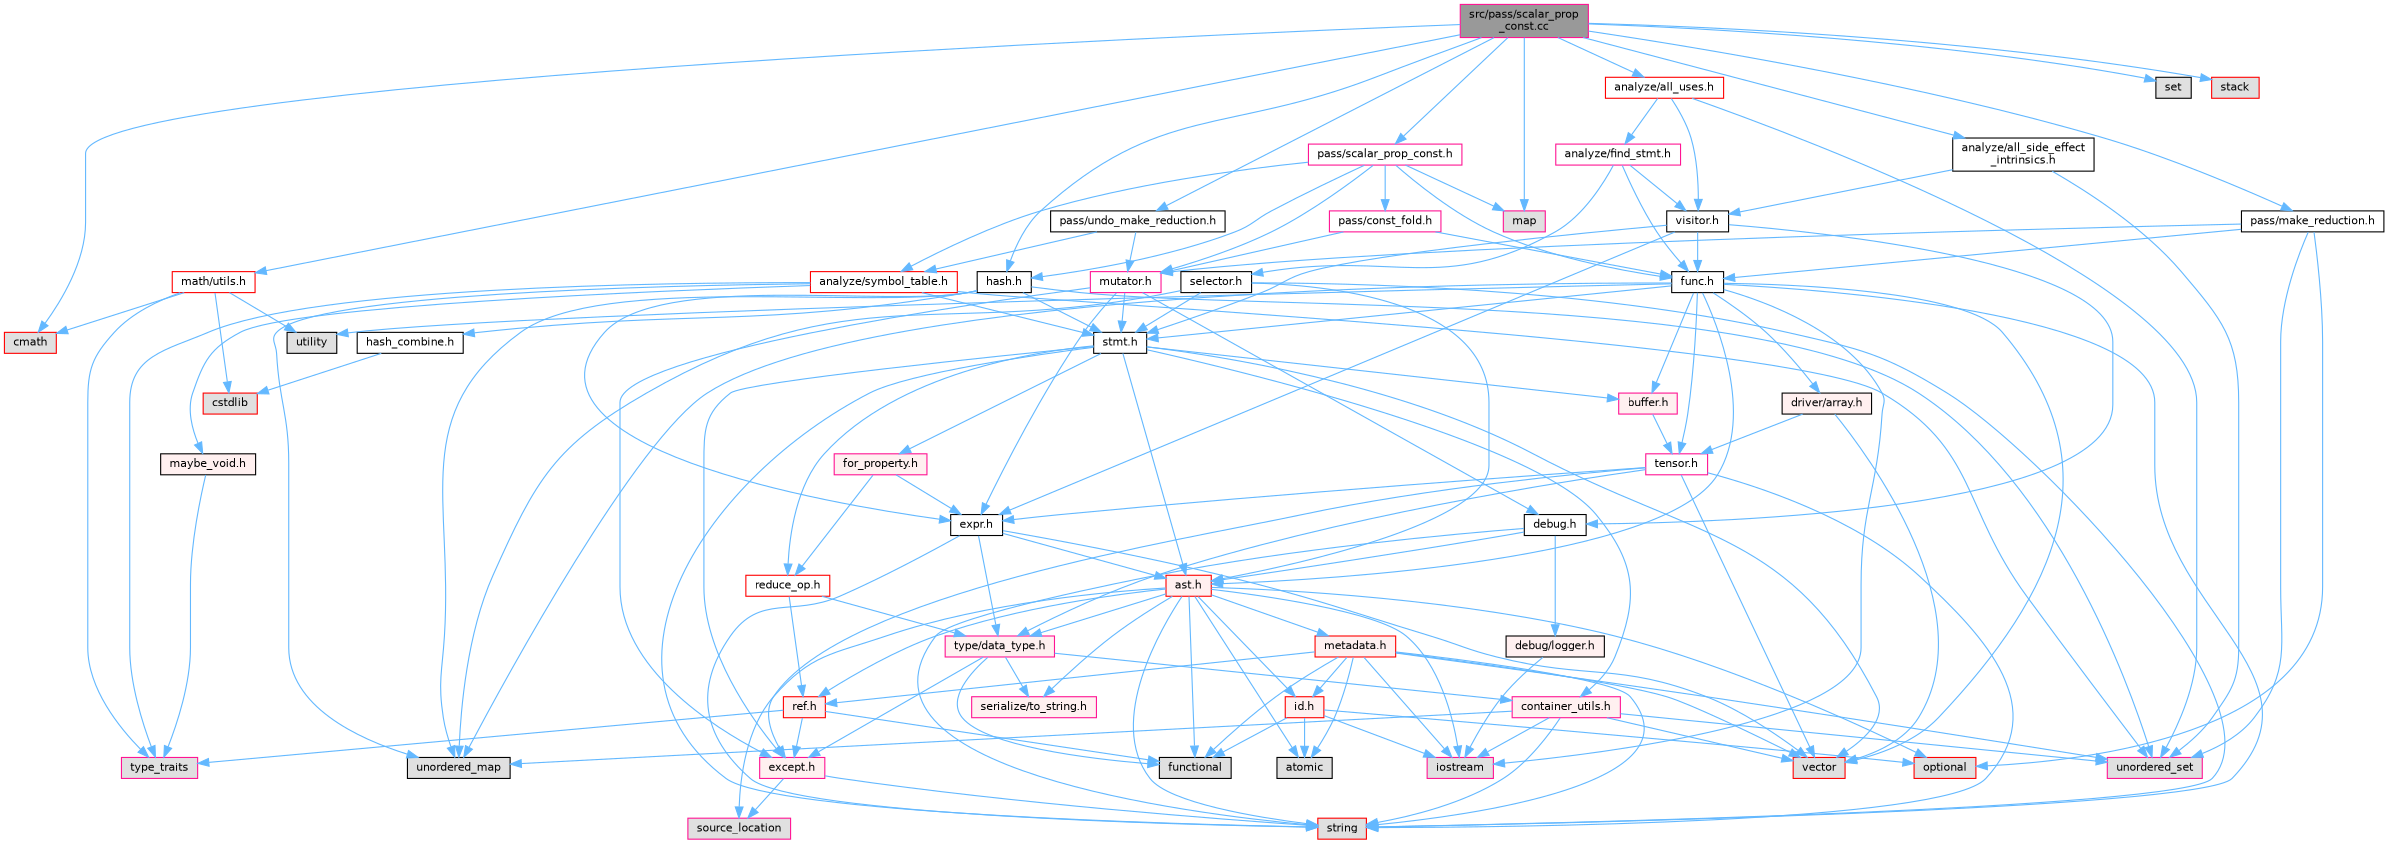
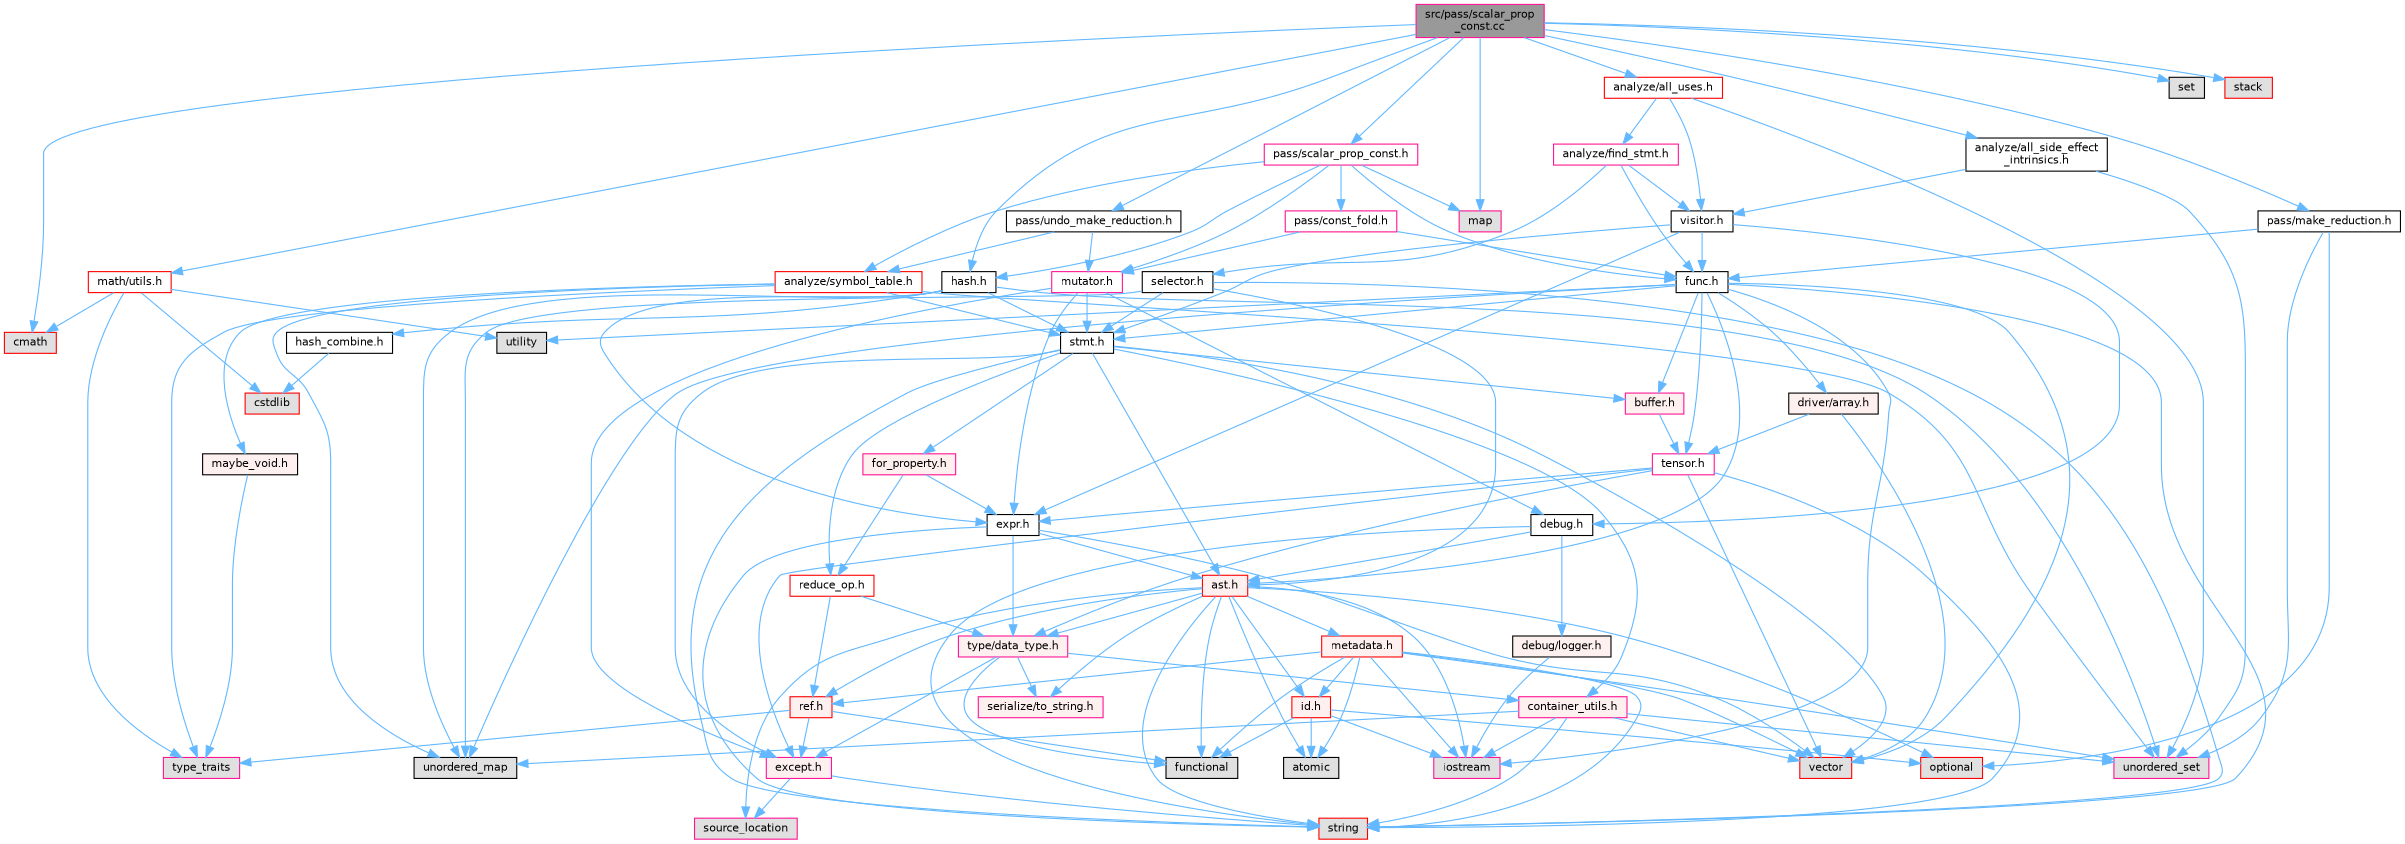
edge "pass/make_reduction.h" -> "mutator.h": removed
